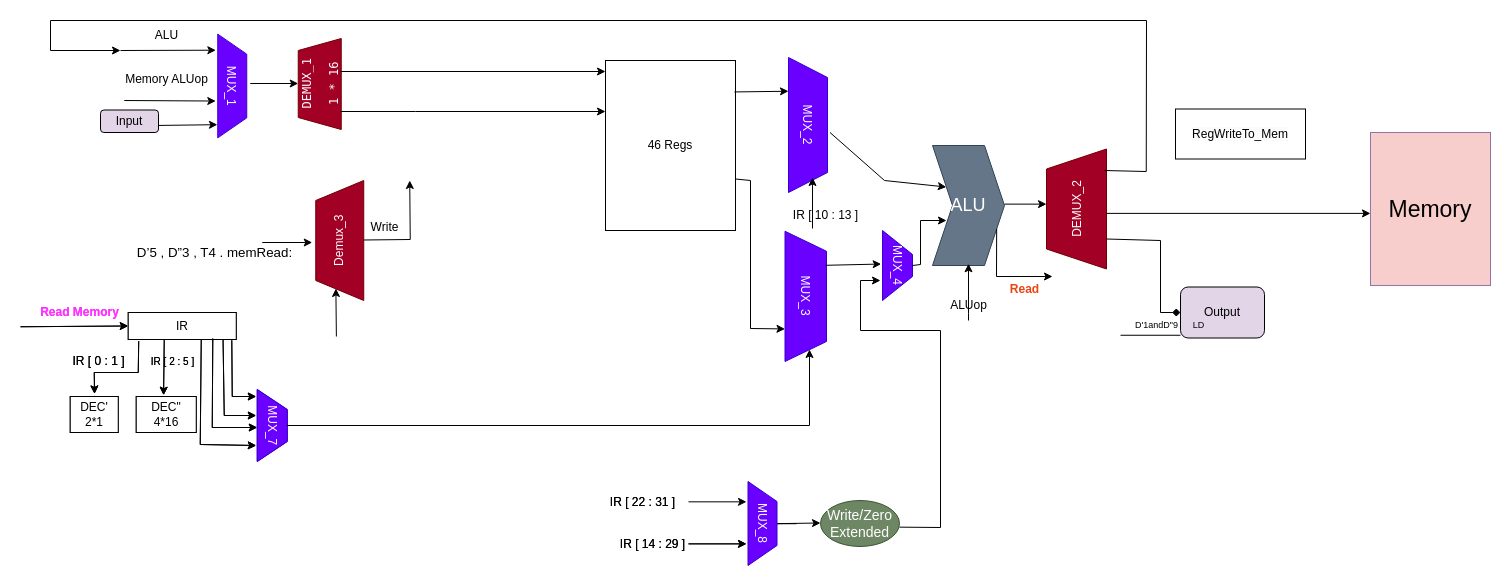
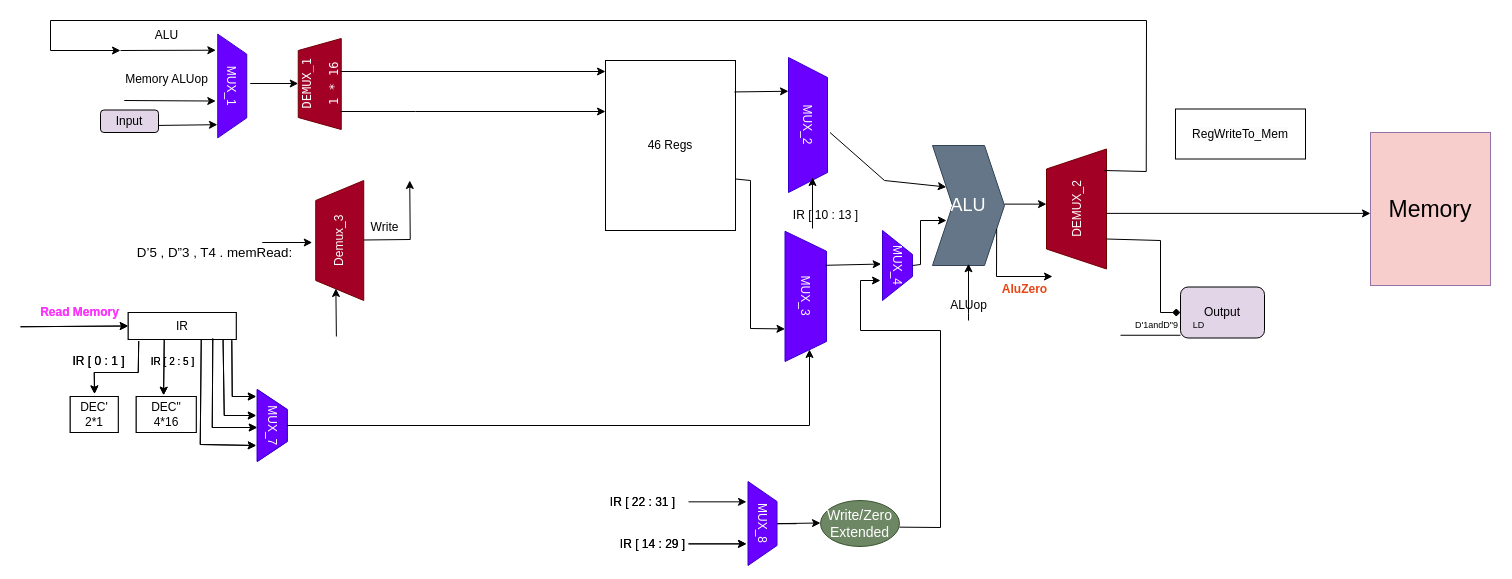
node "Read": label "Read" -> "AluZero"
